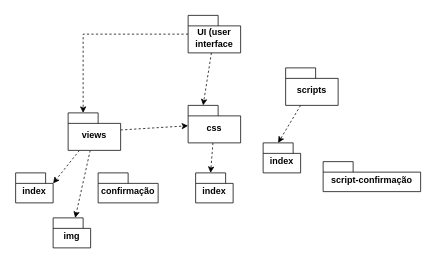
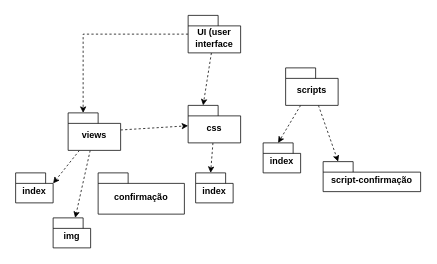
edge "scripts" -> "script-confirmação": added
node "confirmação": size 60x30 -> 86x41
